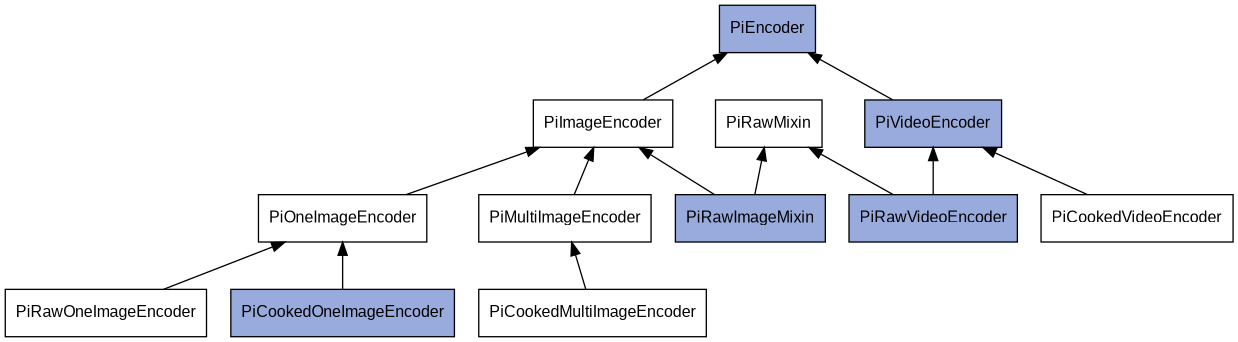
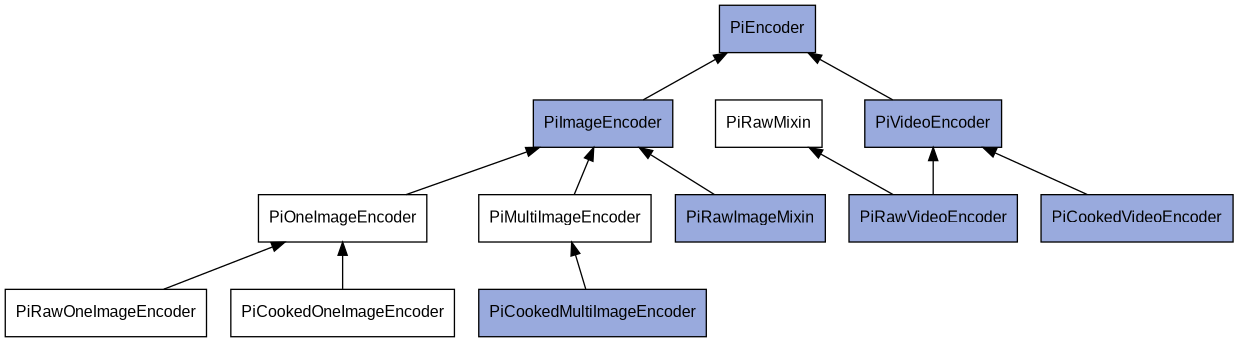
node "PiImageEncoder": fillcolor #ffffff -> #99aadd
edge "PiRawImageMixin" -> "PiRawMixin": removed
node "PiCookedVideoEncoder": fillcolor #ffffff -> #99aadd
node "PiCookedOneImageEncoder": fillcolor #99aadd -> #ffffff
node "PiCookedMultiImageEncoder": fillcolor #ffffff -> #99aadd
